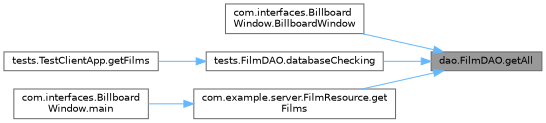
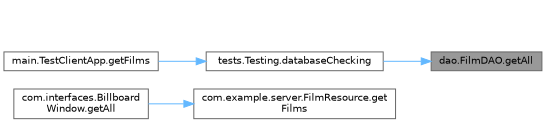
node "com.interfaces.Billboard Window.BillboardWindow": removed
node "tests.TestClientApp.getFilms": label "tests.TestClientApp.getFilms" -> "main.TestClientApp.getFilms"
node "tests.FilmDAO.databaseChecking": label "tests.FilmDAO.databaseChecking" -> "tests.Testing.databaseChecking"
edge "com.example.server.FilmResource.get Films" -> "dao.FilmDAO.getAll": removed
node "com.interfaces.Billboard Window.main": label "com.interfaces.Billboard Window.main" -> "com.interfaces.Billboard Window.getAll"
